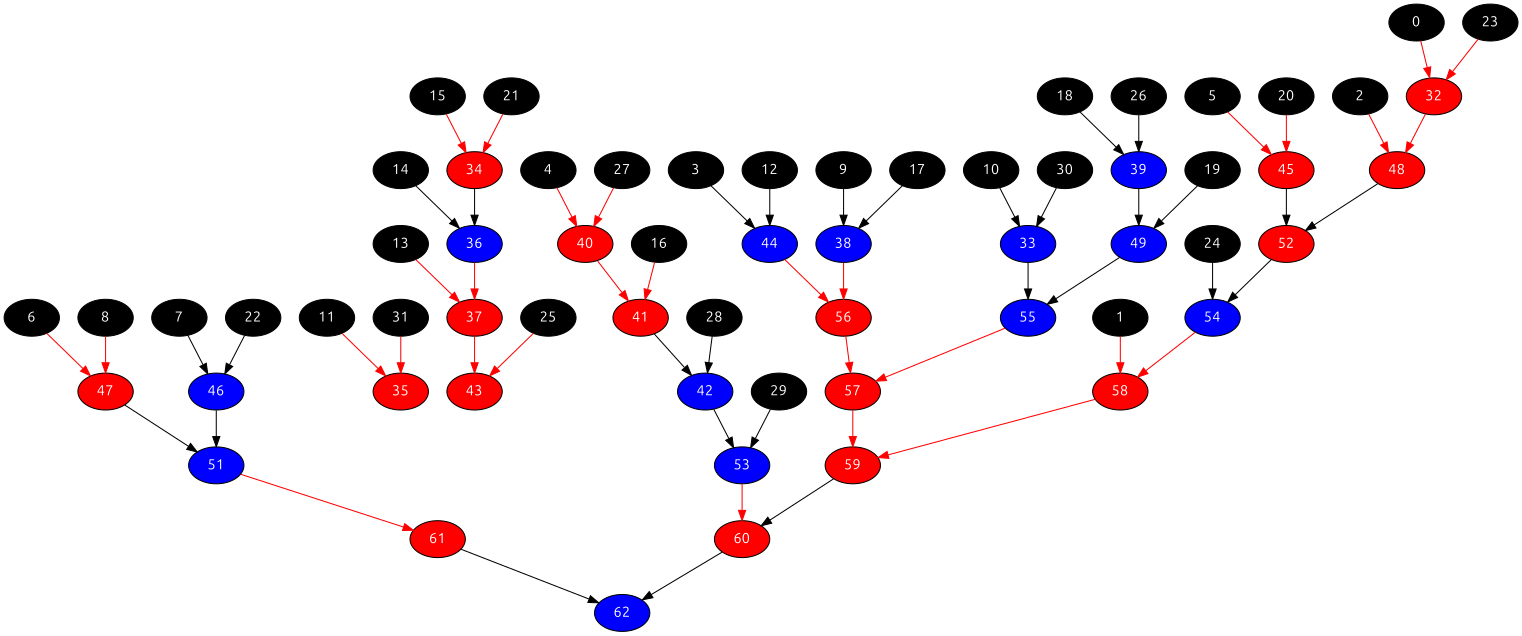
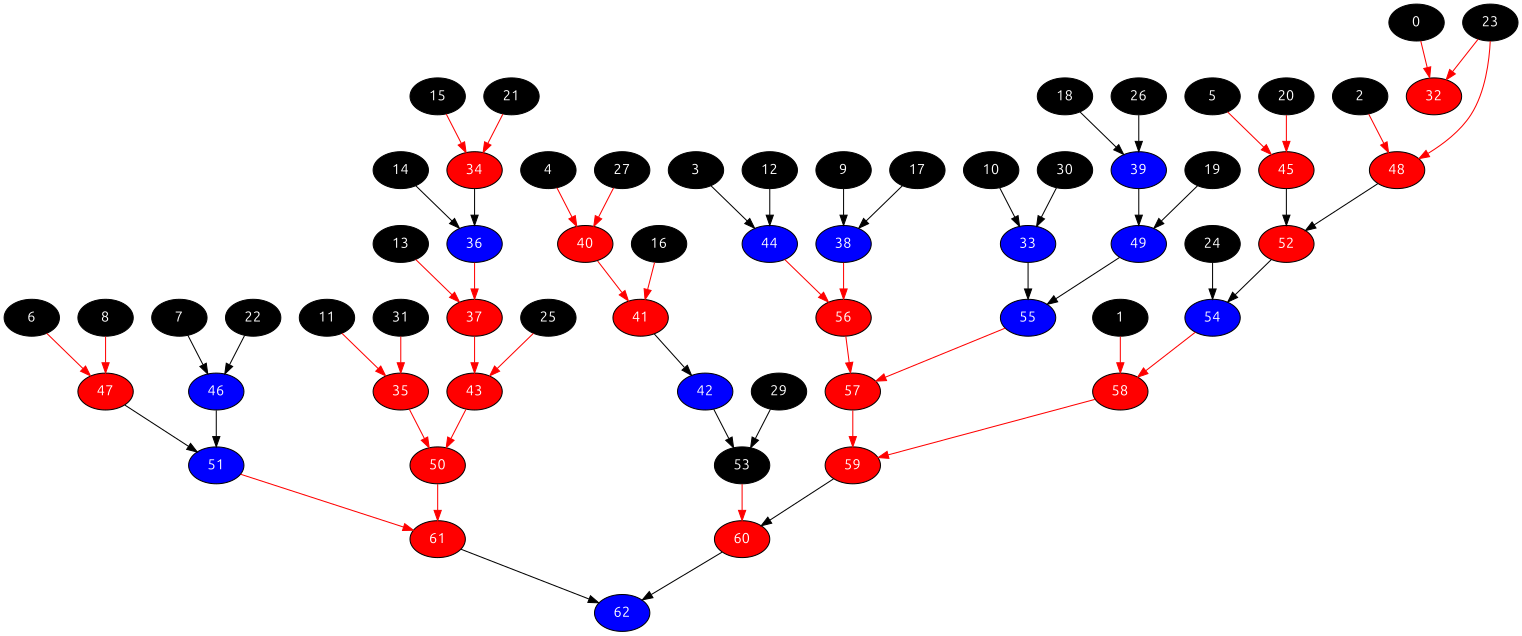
edge "32" -> "48": now "23" -> "48"
node "28": removed
node "50": added
node "53": fillcolor blue -> black
